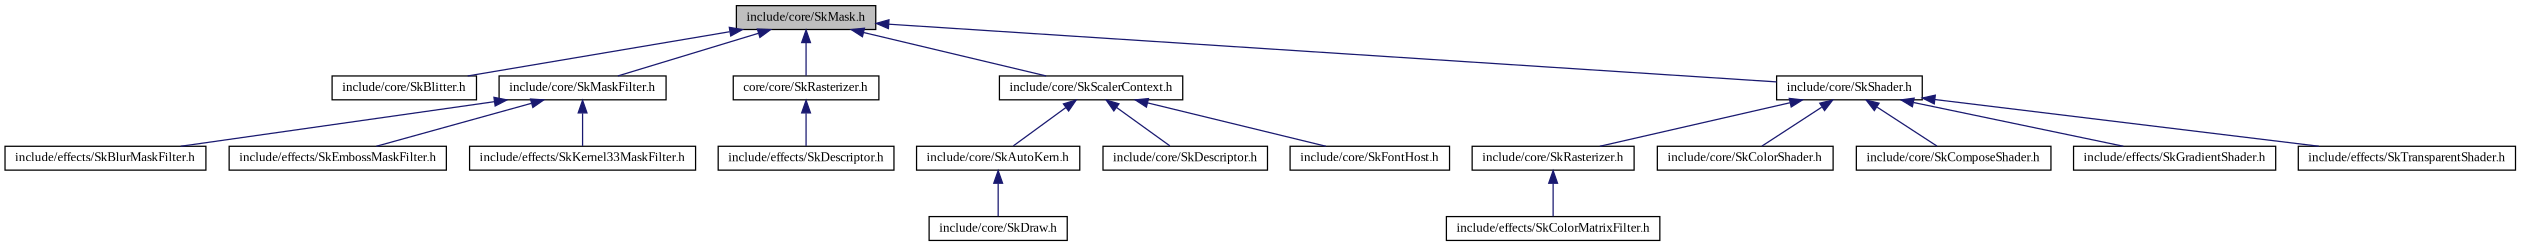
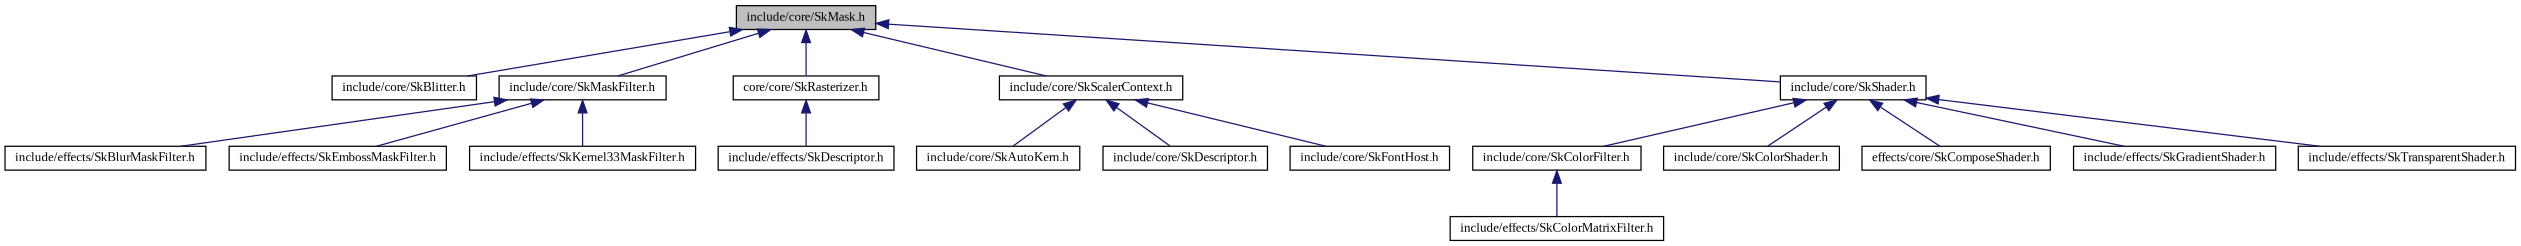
node "include/core/SkRasterizer.h": label "include/core/SkRasterizer.h" -> "include/core/SkColorFilter.h"
node "include/core/SkComposeShader.h": label "include/core/SkComposeShader.h" -> "effects/core/SkComposeShader.h"
node "include/core/SkDraw.h": removed
